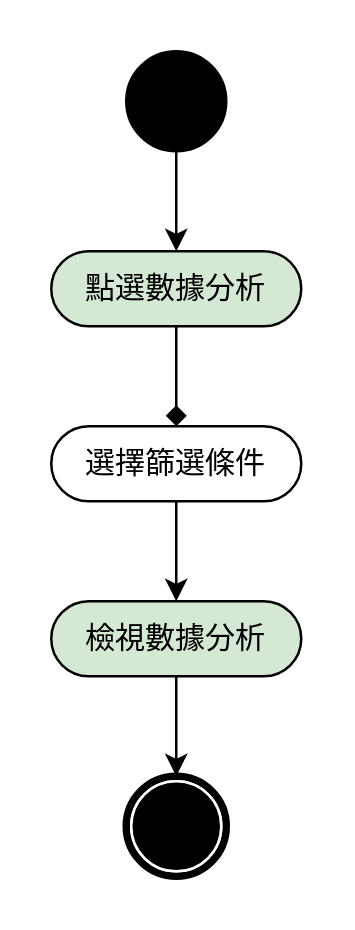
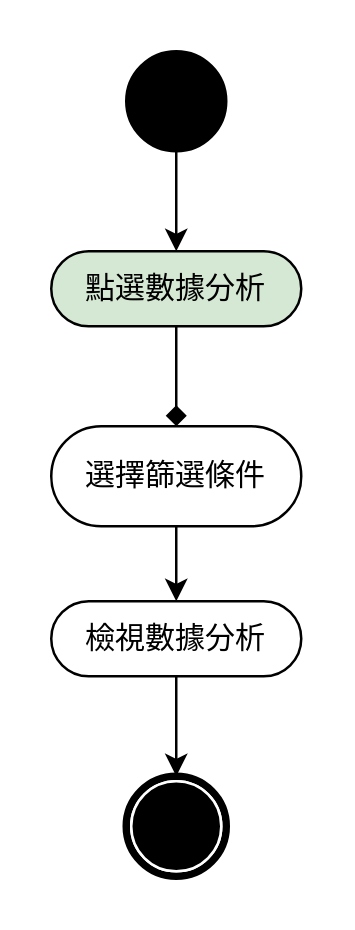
node "選擇篩選條件": size 250x75 -> 250x100
node "檢視數據分析": fillcolor #d5e8d4 -> #ffffff
